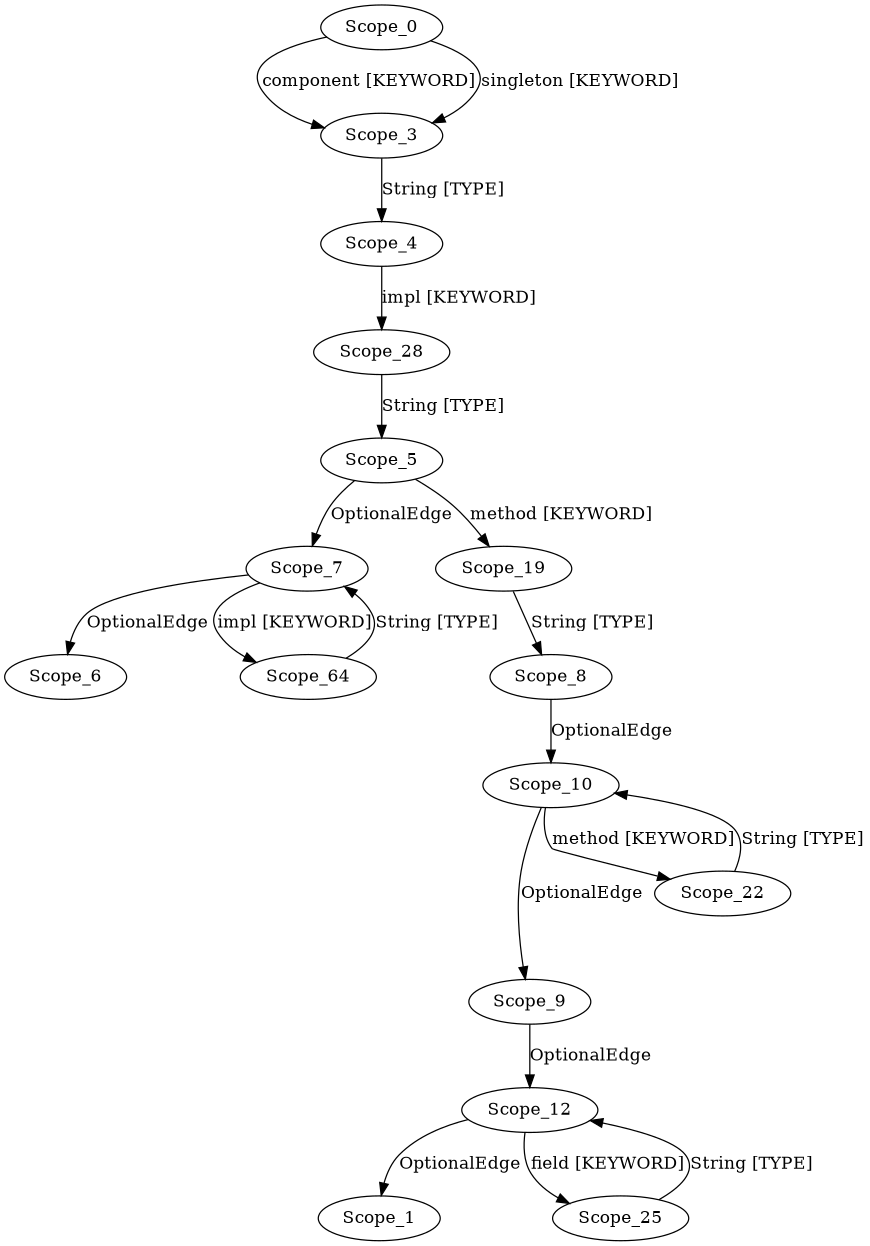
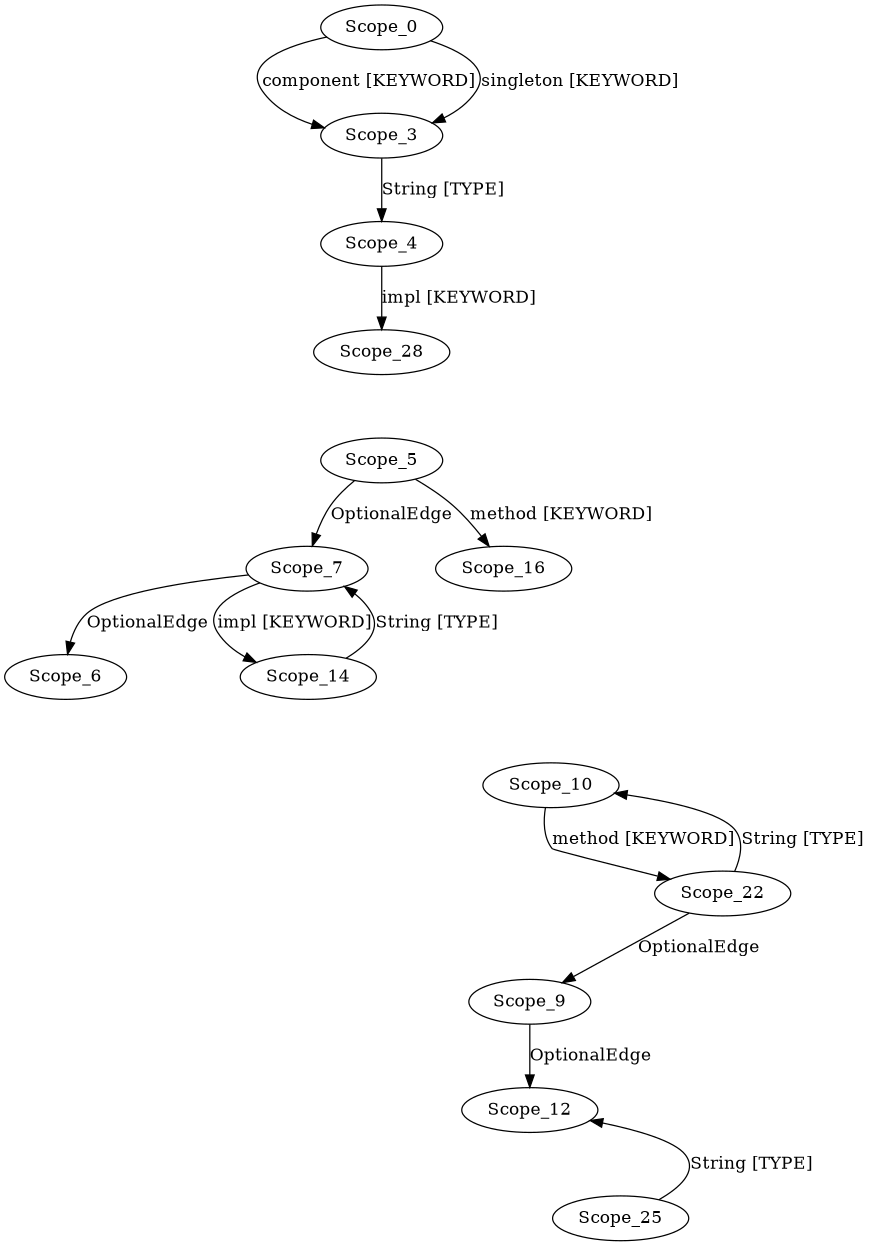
edge "Scope_28" -> "Scope_5": removed, label "String [TYPE]"
node "Scope_19": label "Scope_19" -> "Scope_16"
node "Scope_64": label "Scope_64" -> "Scope_14"
node "Scope_8": removed
edge "Scope_10" -> "Scope_9": now "Scope_22" -> "Scope_9"
edge "Scope_12" -> "Scope_25": removed, label "field [KEYWORD]"
node "Scope_1": removed
